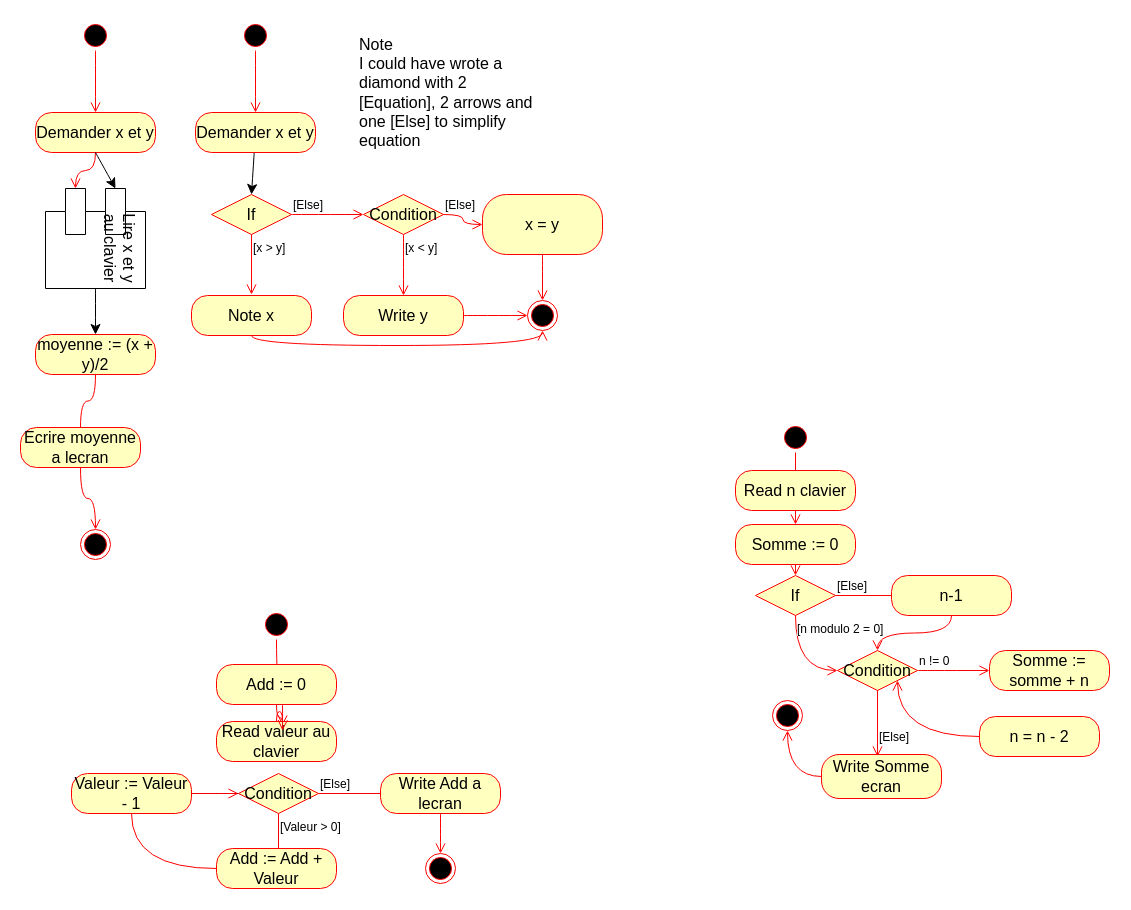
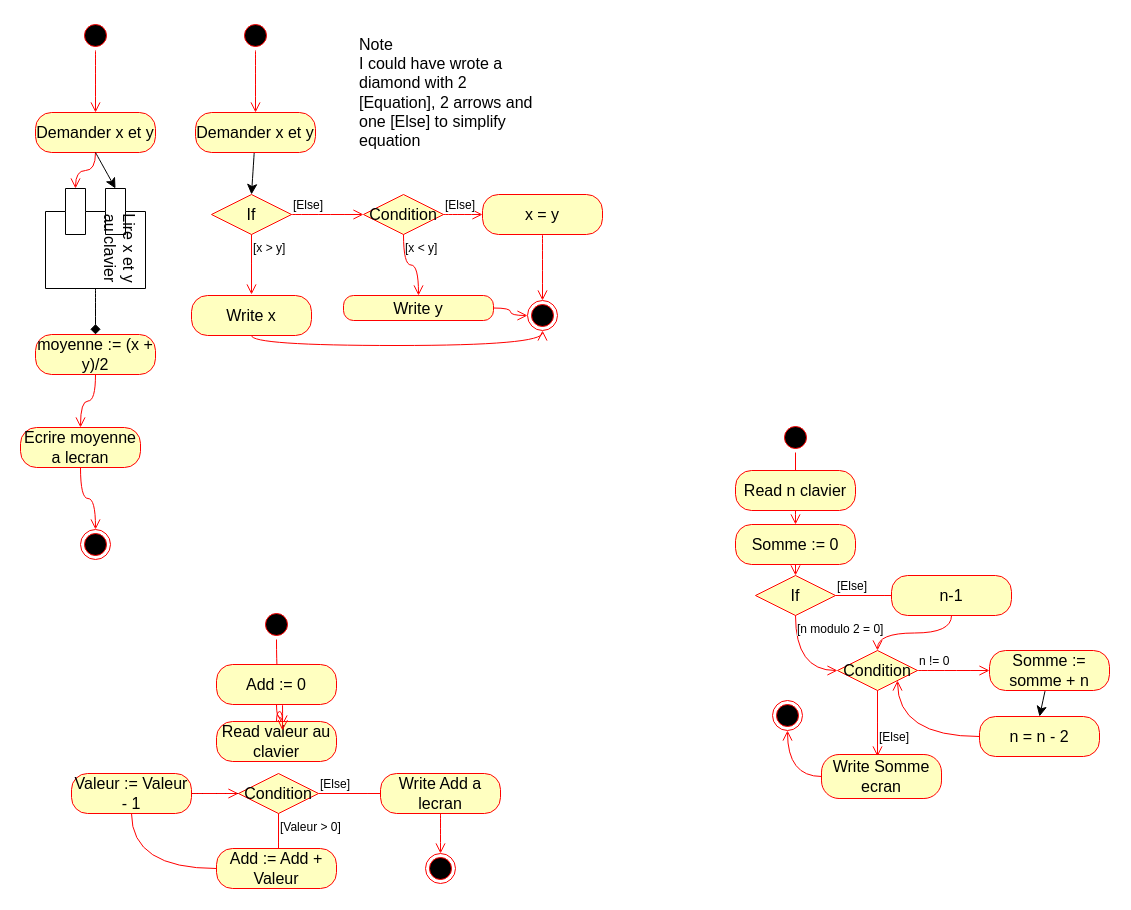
node "x = y": size 120x60 -> 120x40
node "Note x": label "Note x" -> "Write x"
node "Write y": size 120x40 -> 150x25
edge "Lire x et y au clavier" -> "moyenne := (x + y)/2": arrowhead classic -> diamond
edge "moyenne := (x + y)/2" -- "Ecrire moyenne a lecran": arrowhead none -> open
edge "Somme := somme + n" -> "n = n - 2": added
